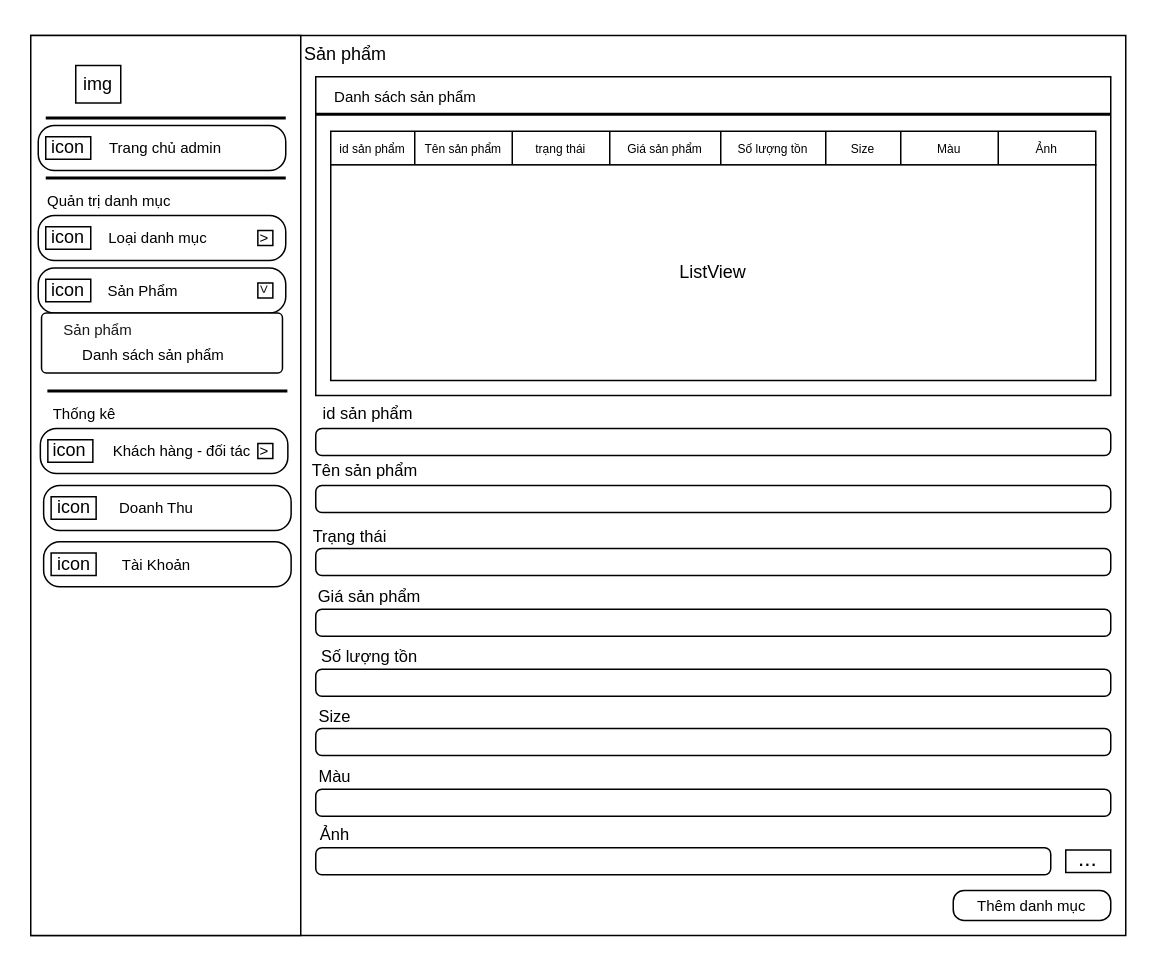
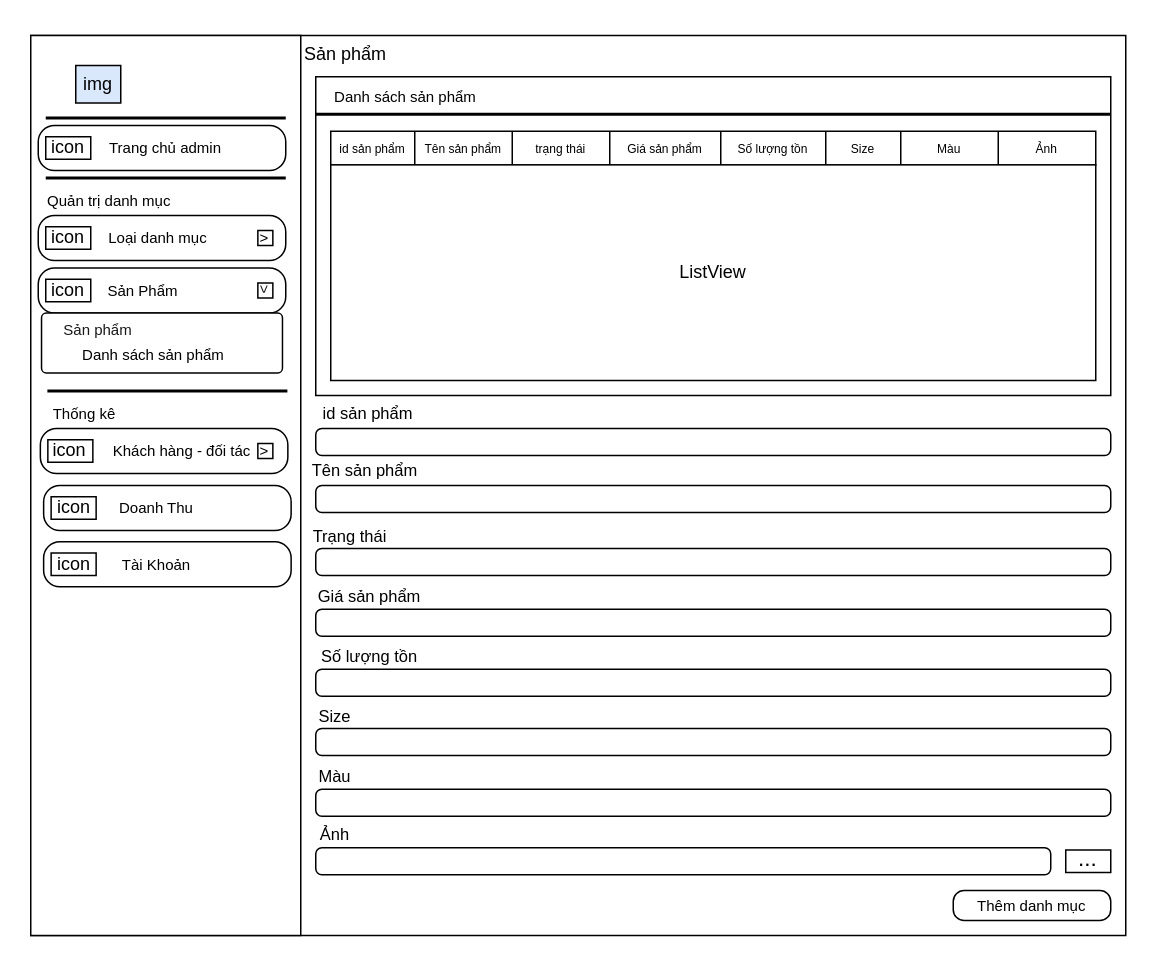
node "img": fillcolor #ffffff -> #dae8fc
